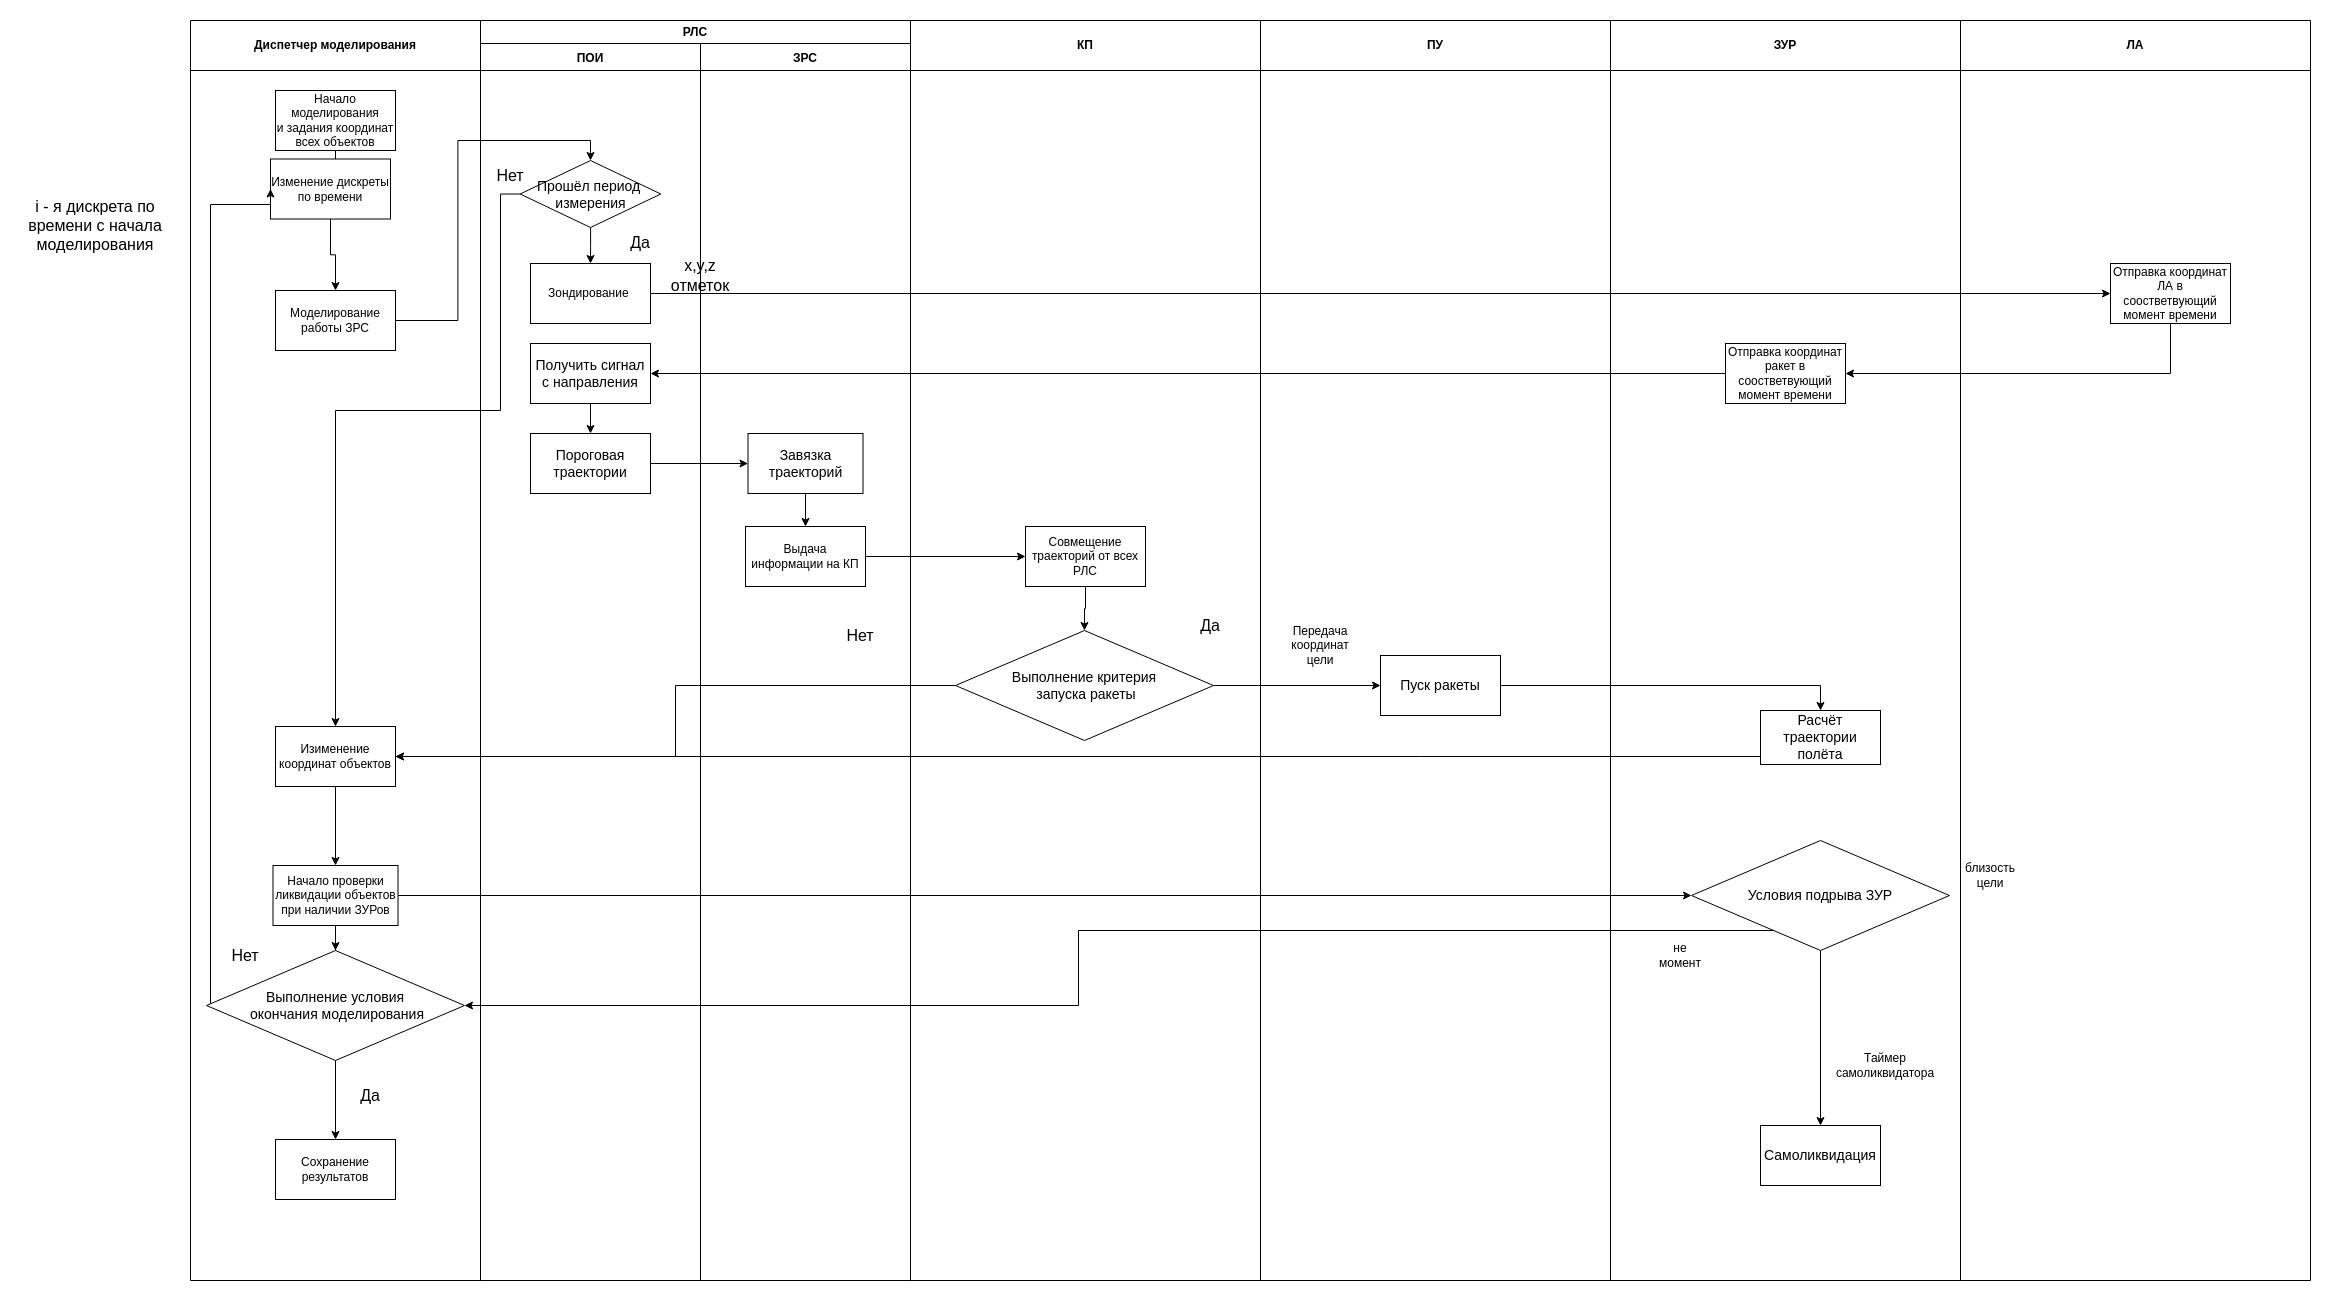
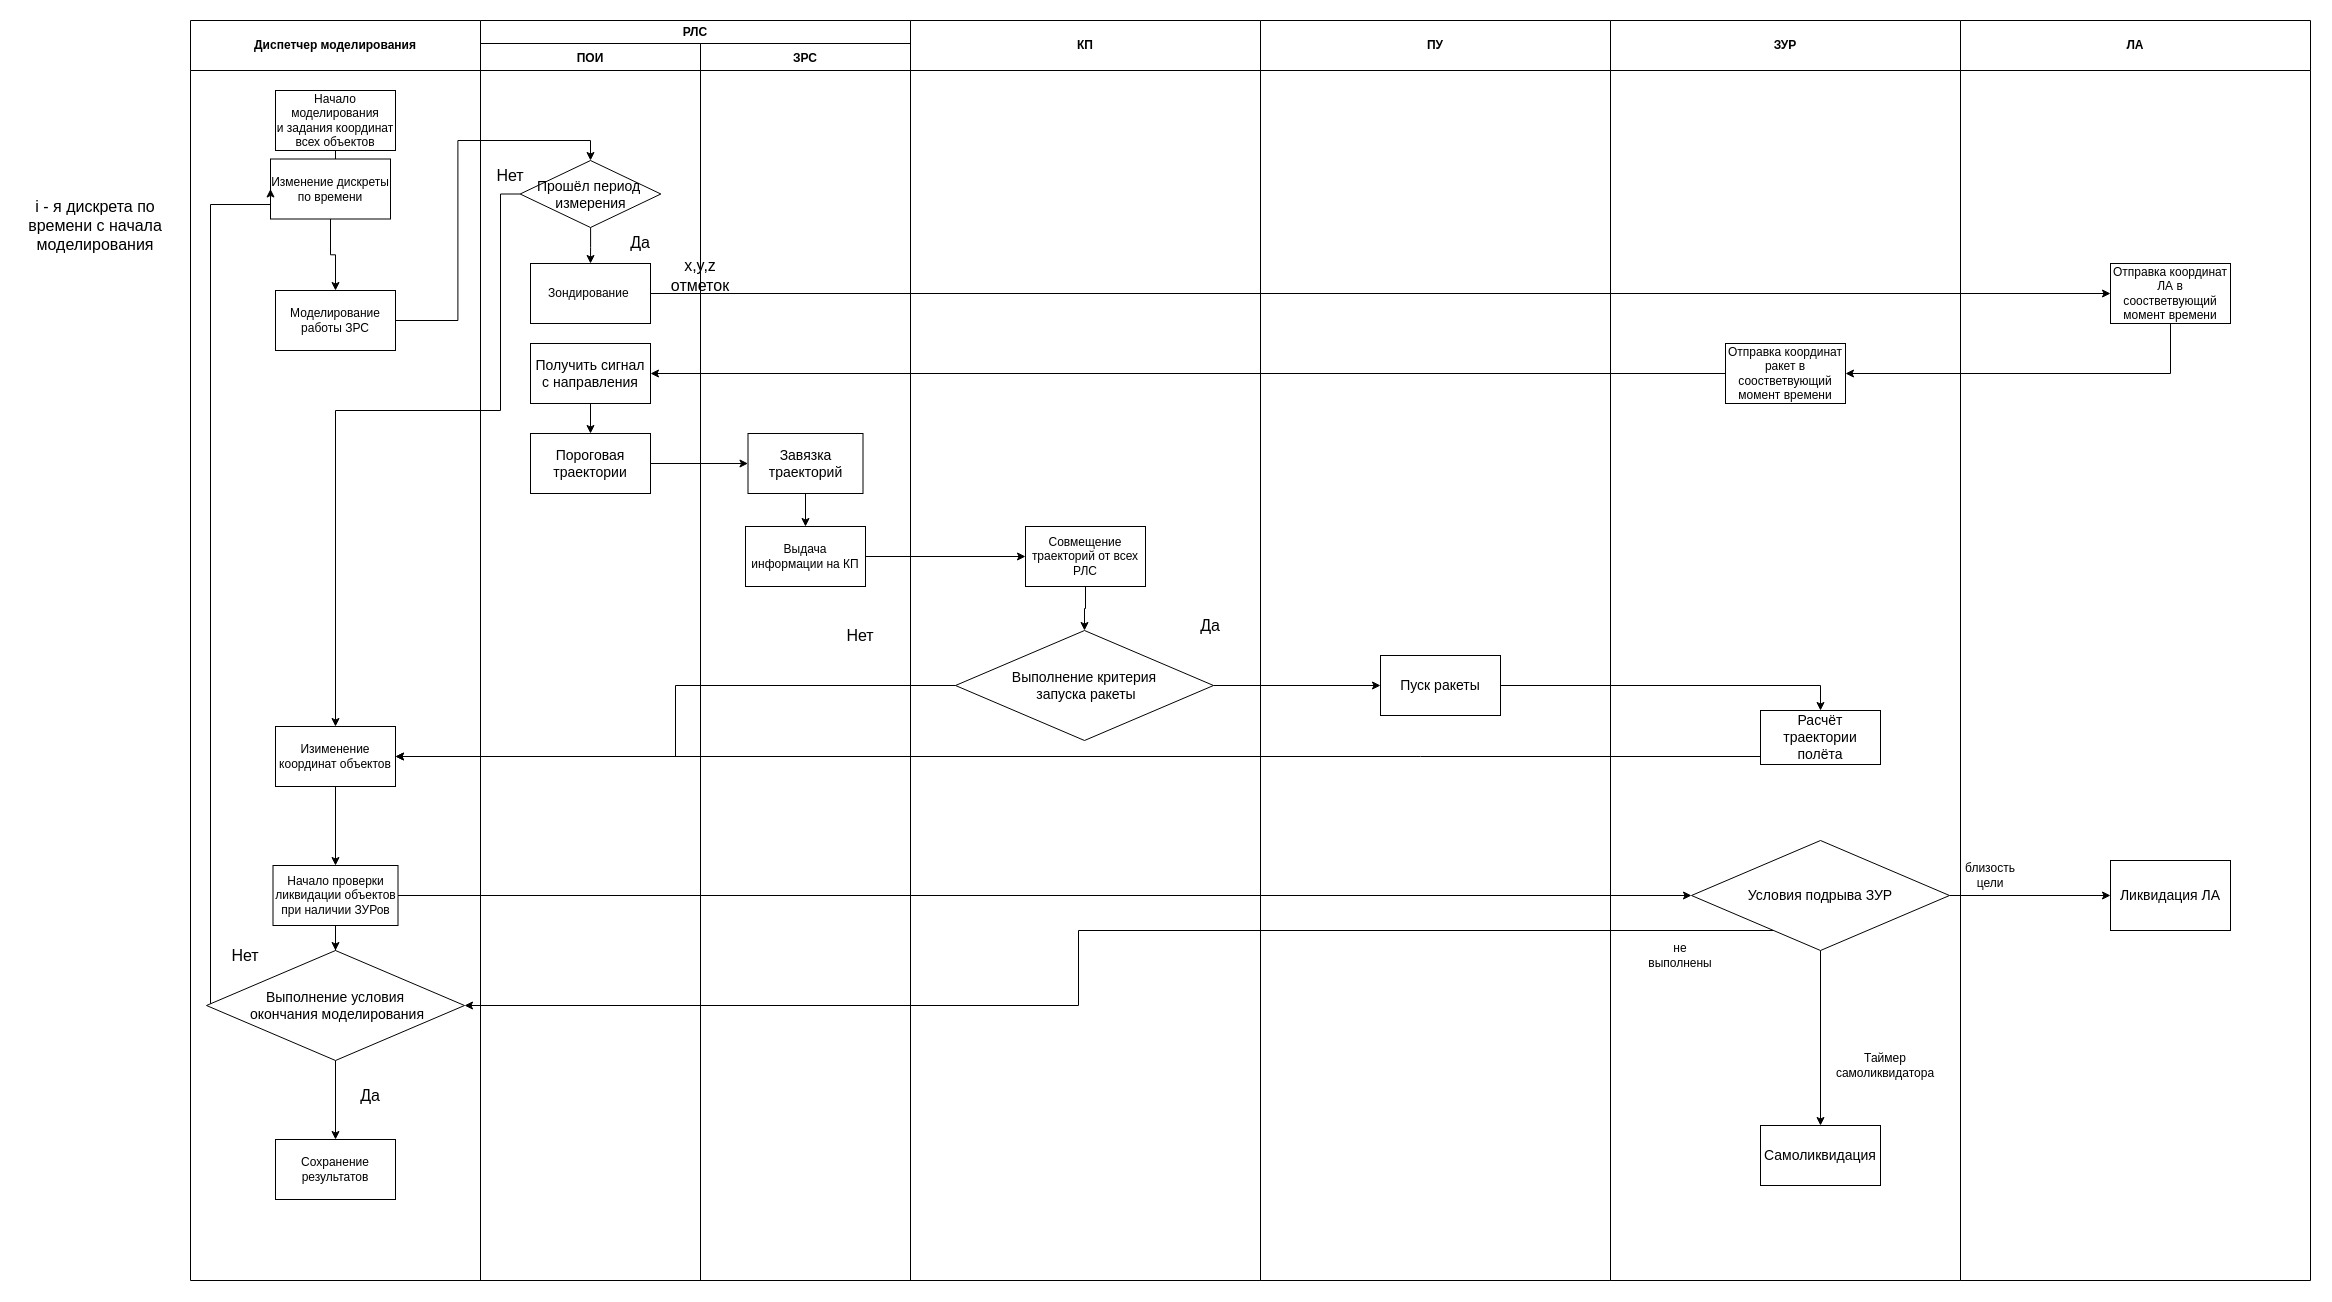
node "Передача координат цели": removed
edge "Условия подрыва ЗУР" -> "Ликвидация ЛА": added
node "Ликвидация ЛА": added
node "не момент": label "не момент" -> "не выполнены"
